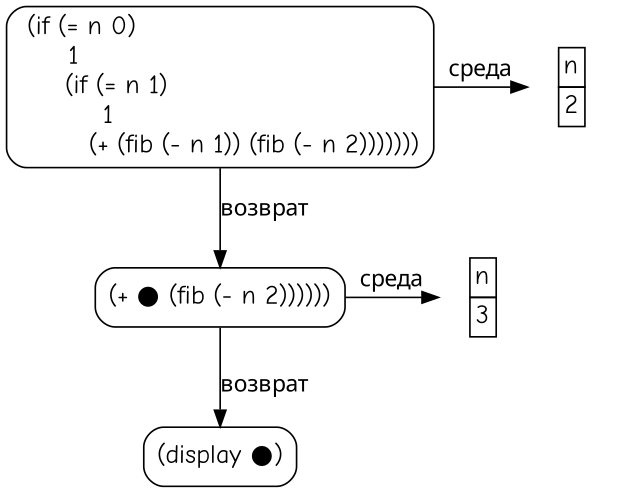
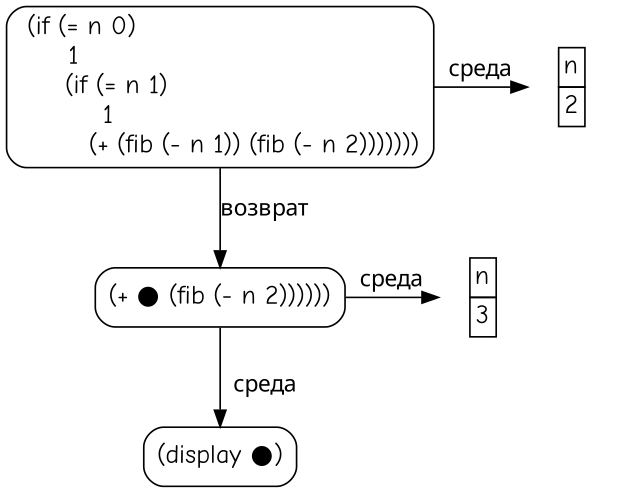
edge "(+ ● (fib (- n 2))))))" -> "(display ●)": label "возврат" -> "среда"
